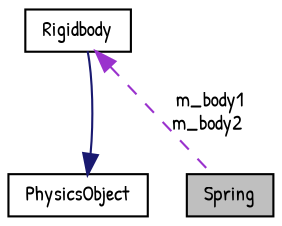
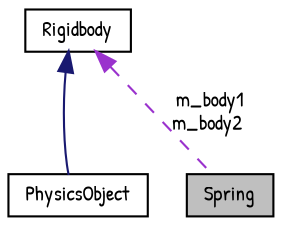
edge "Rigidbody" -> "PhysicsObject": reversed
